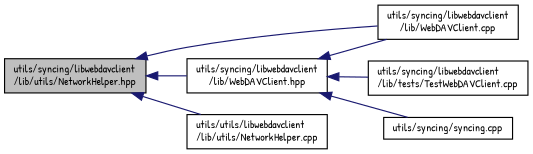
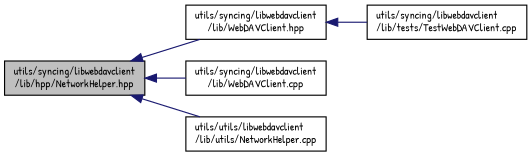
edge "utils/syncing/libwebdavclient /lib/WebDAVClient.cpp" -> "utils/syncing/libwebdavclient /lib/WebDAVClient.hpp": removed
node "utils/syncing/libwebdavclient /lib/utils/NetworkHelper.hpp": label "utils/syncing/libwebdavclient /lib/utils/NetworkHelper.hpp" -> "utils/syncing/libwebdavclient /lib/hpp/NetworkHelper.hpp"
node "utils/syncing/syncing.cpp": removed
